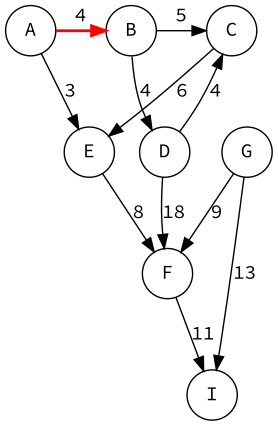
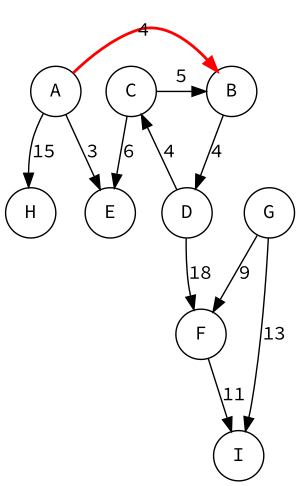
edge "B" -> "C": reversed
edge "E" -> "F": removed, label "8"
node "H": added
